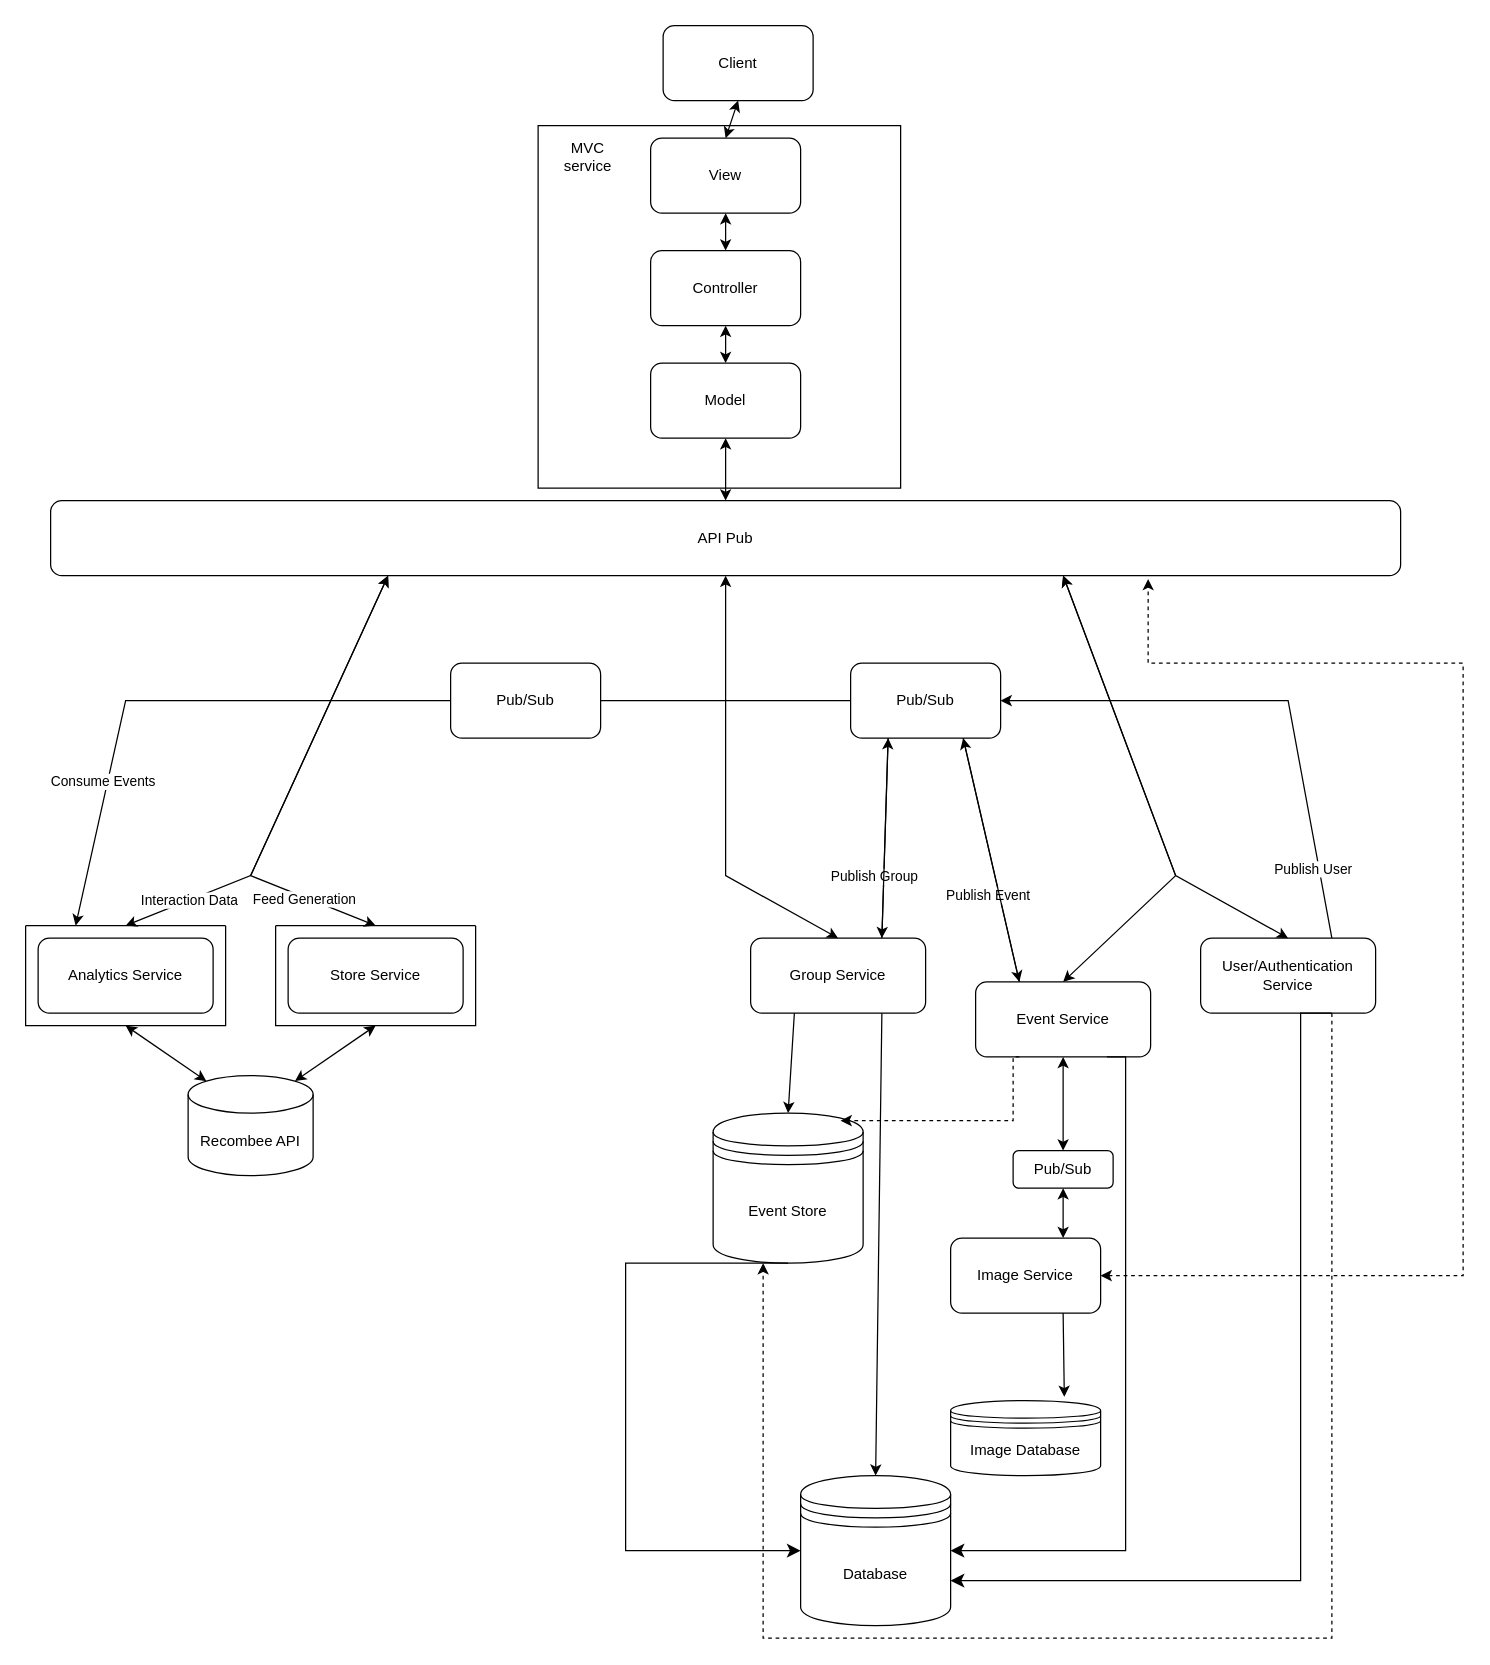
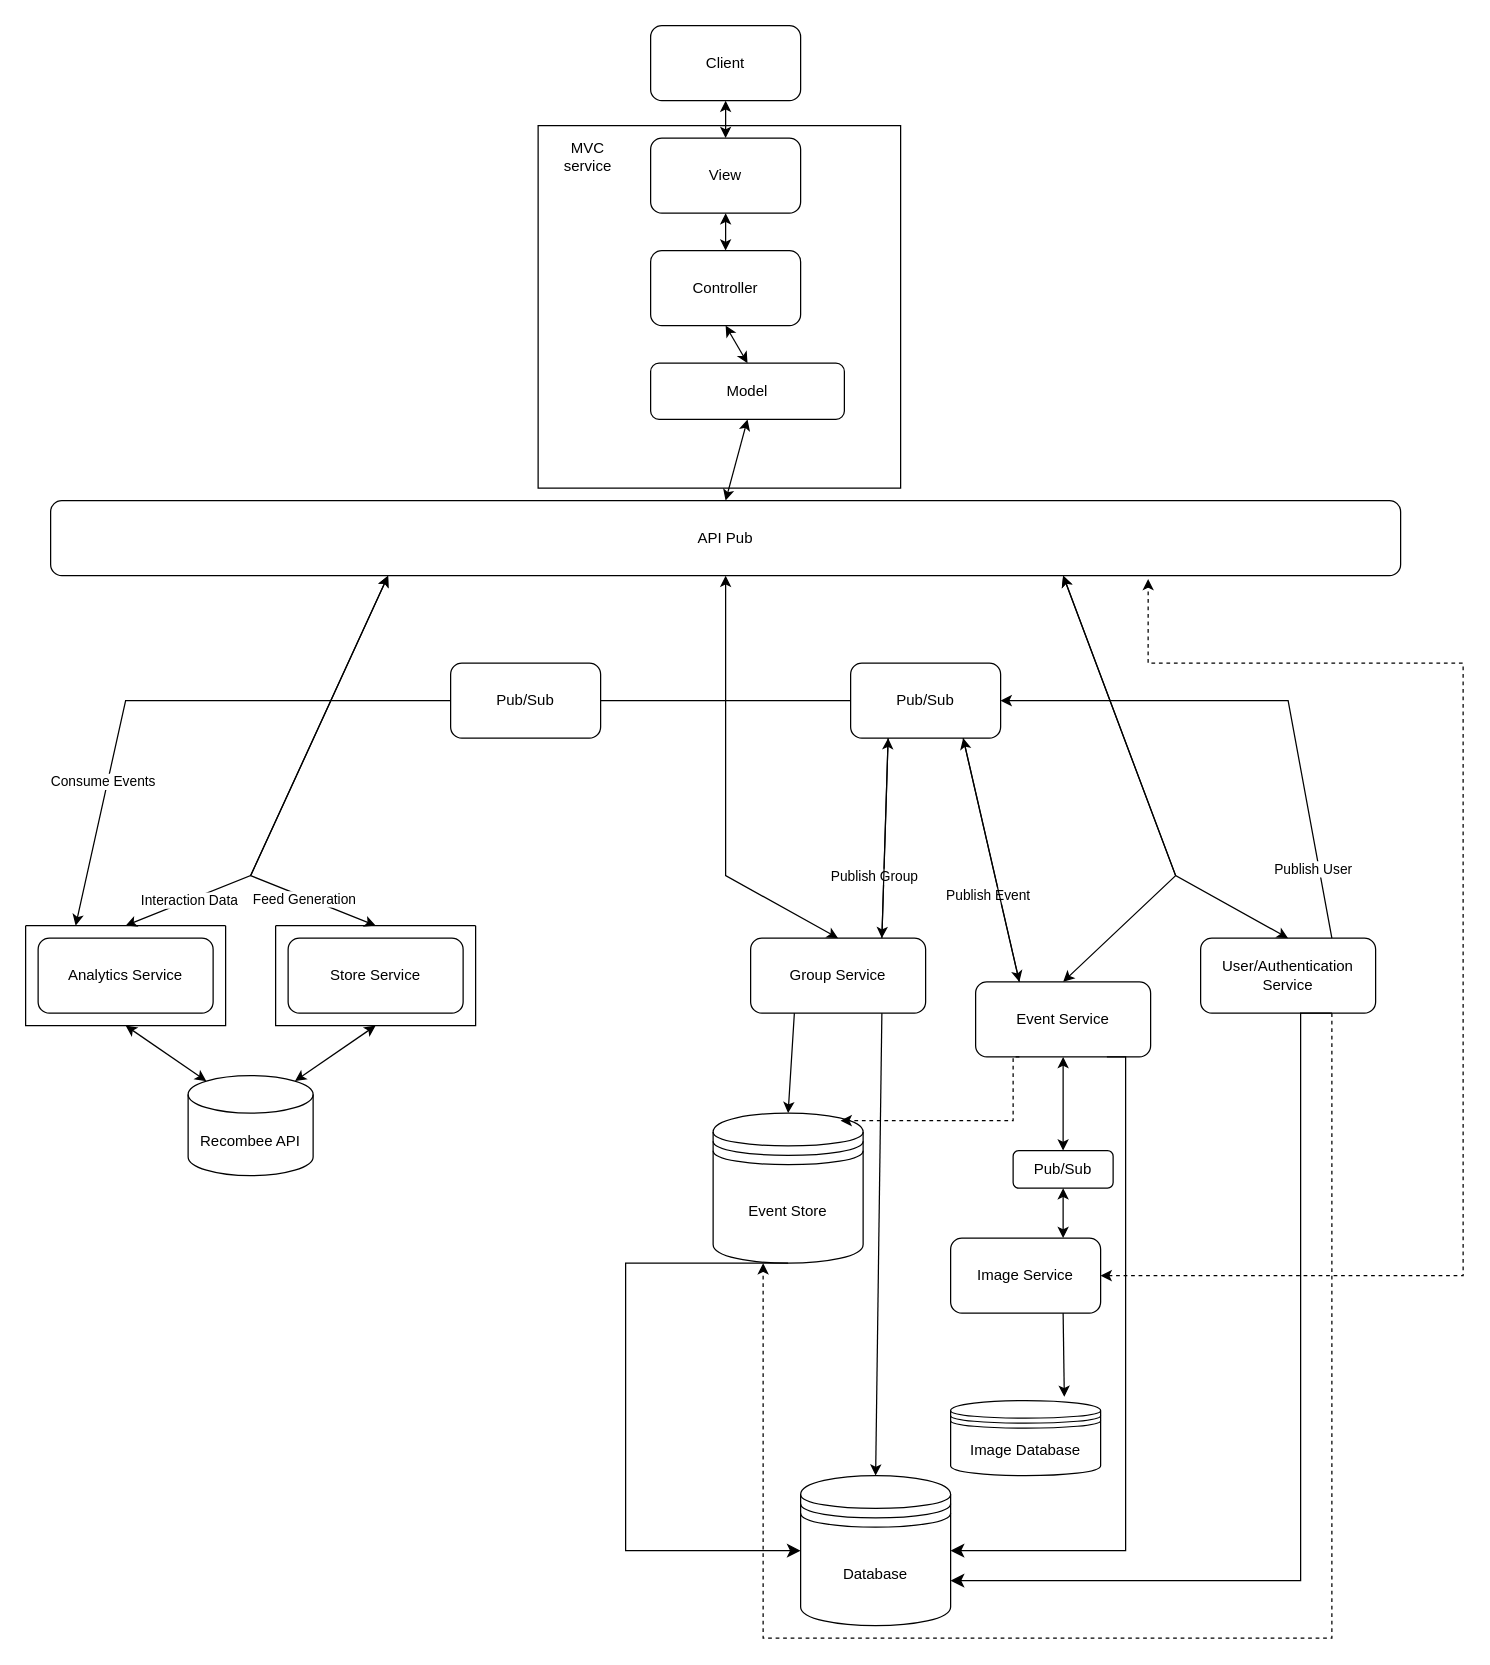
node "Client": moved (738, 63) -> (726, 63)
node "Model": size 150x75 -> 194x56
